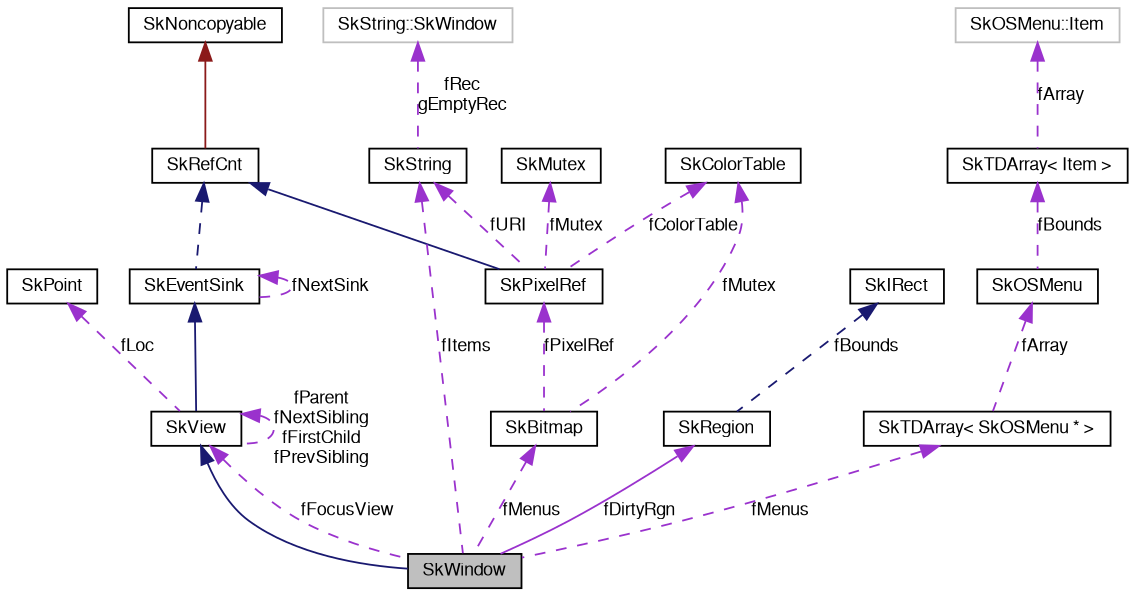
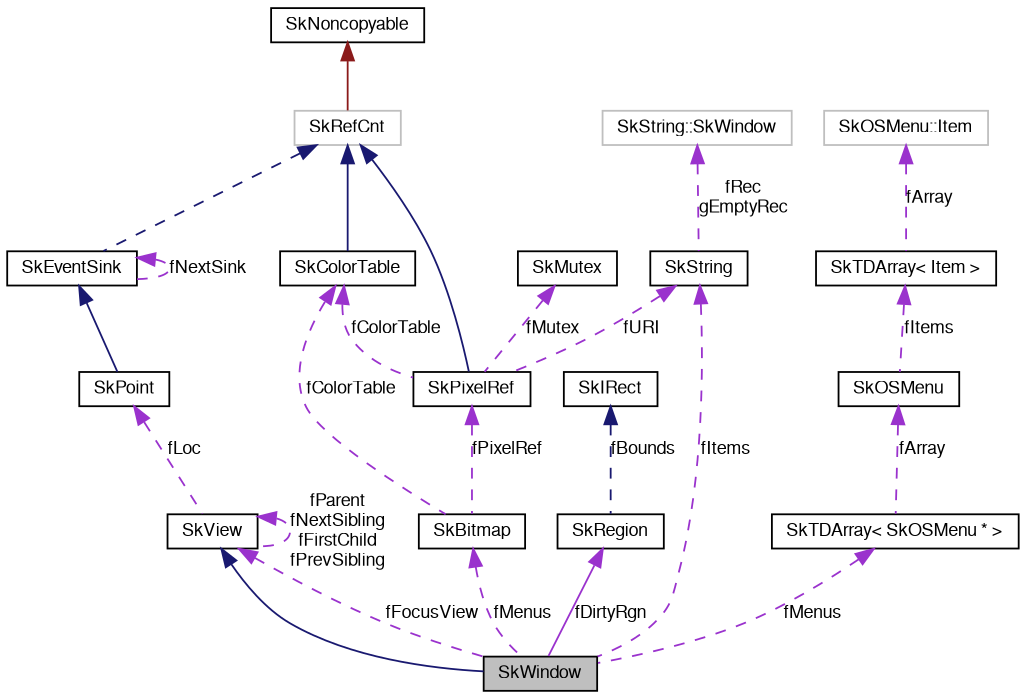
node "SkRefCnt": color black -> grey75
edge "SkColorTable" -> "SkRefCnt": added
edge "SkOSMenu" -> "SkTDArray< Item >": label "fBounds" -> "fItems"
edge "SkBitmap" -> "SkColorTable": label "fMutex" -> "fColorTable"
edge "SkView" -> "SkEventSink": now "SkPoint" -> "SkEventSink"
